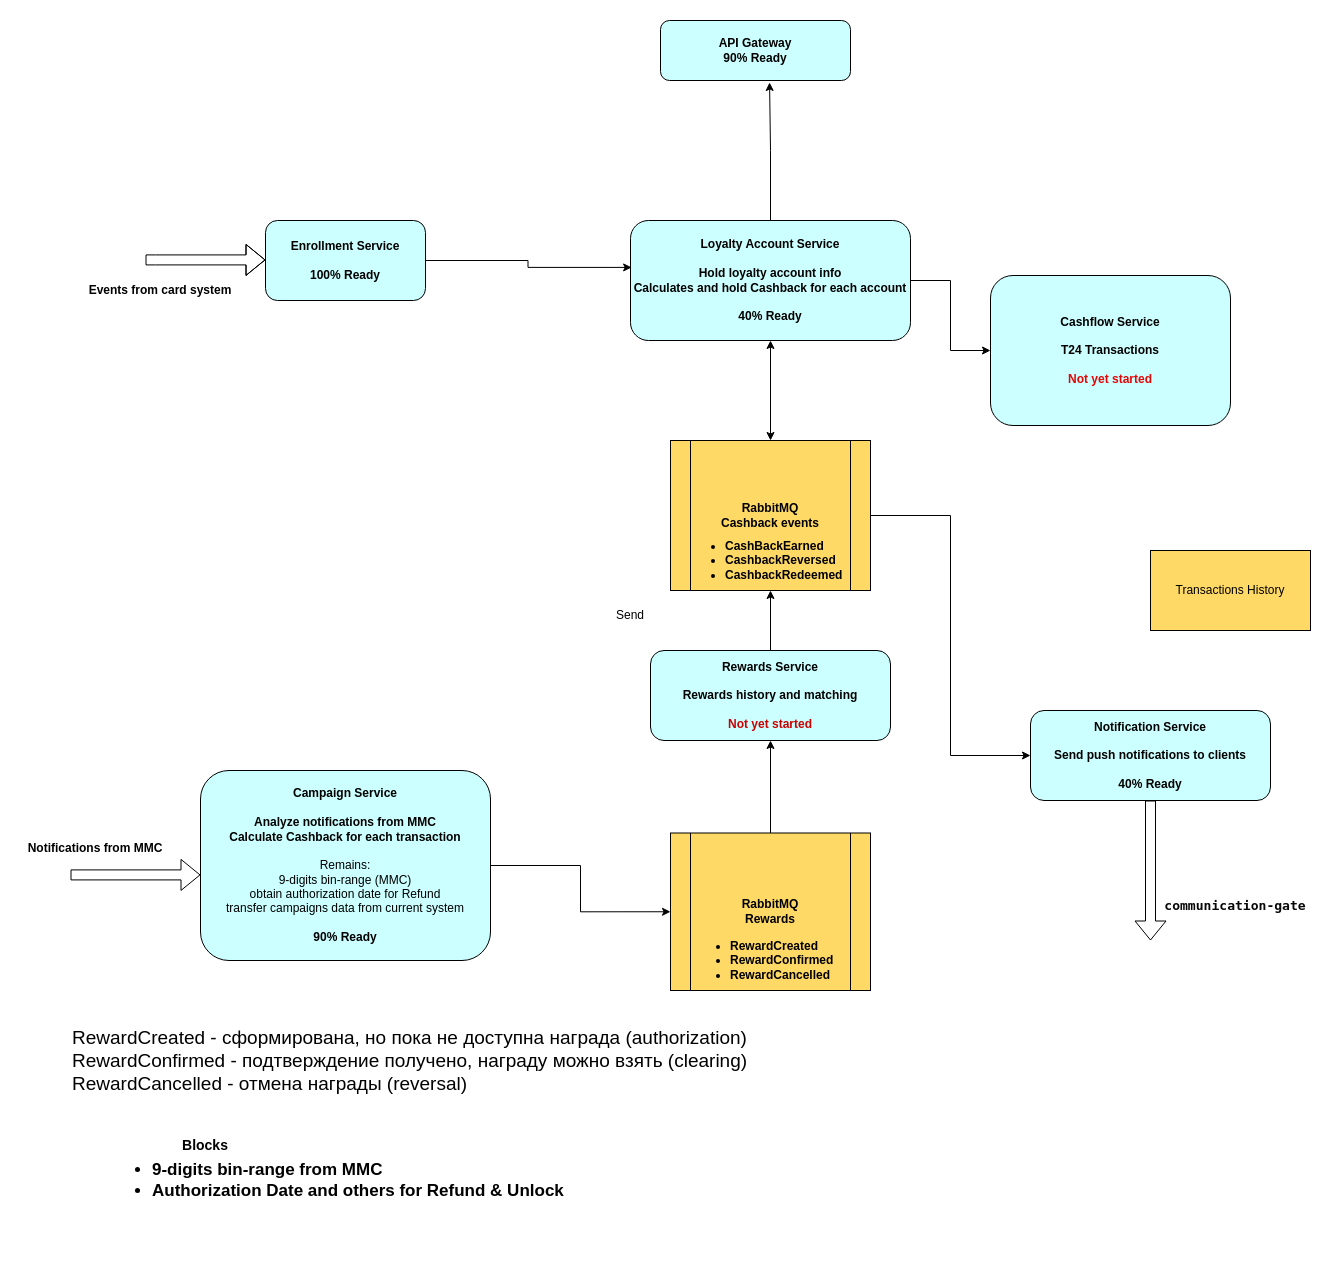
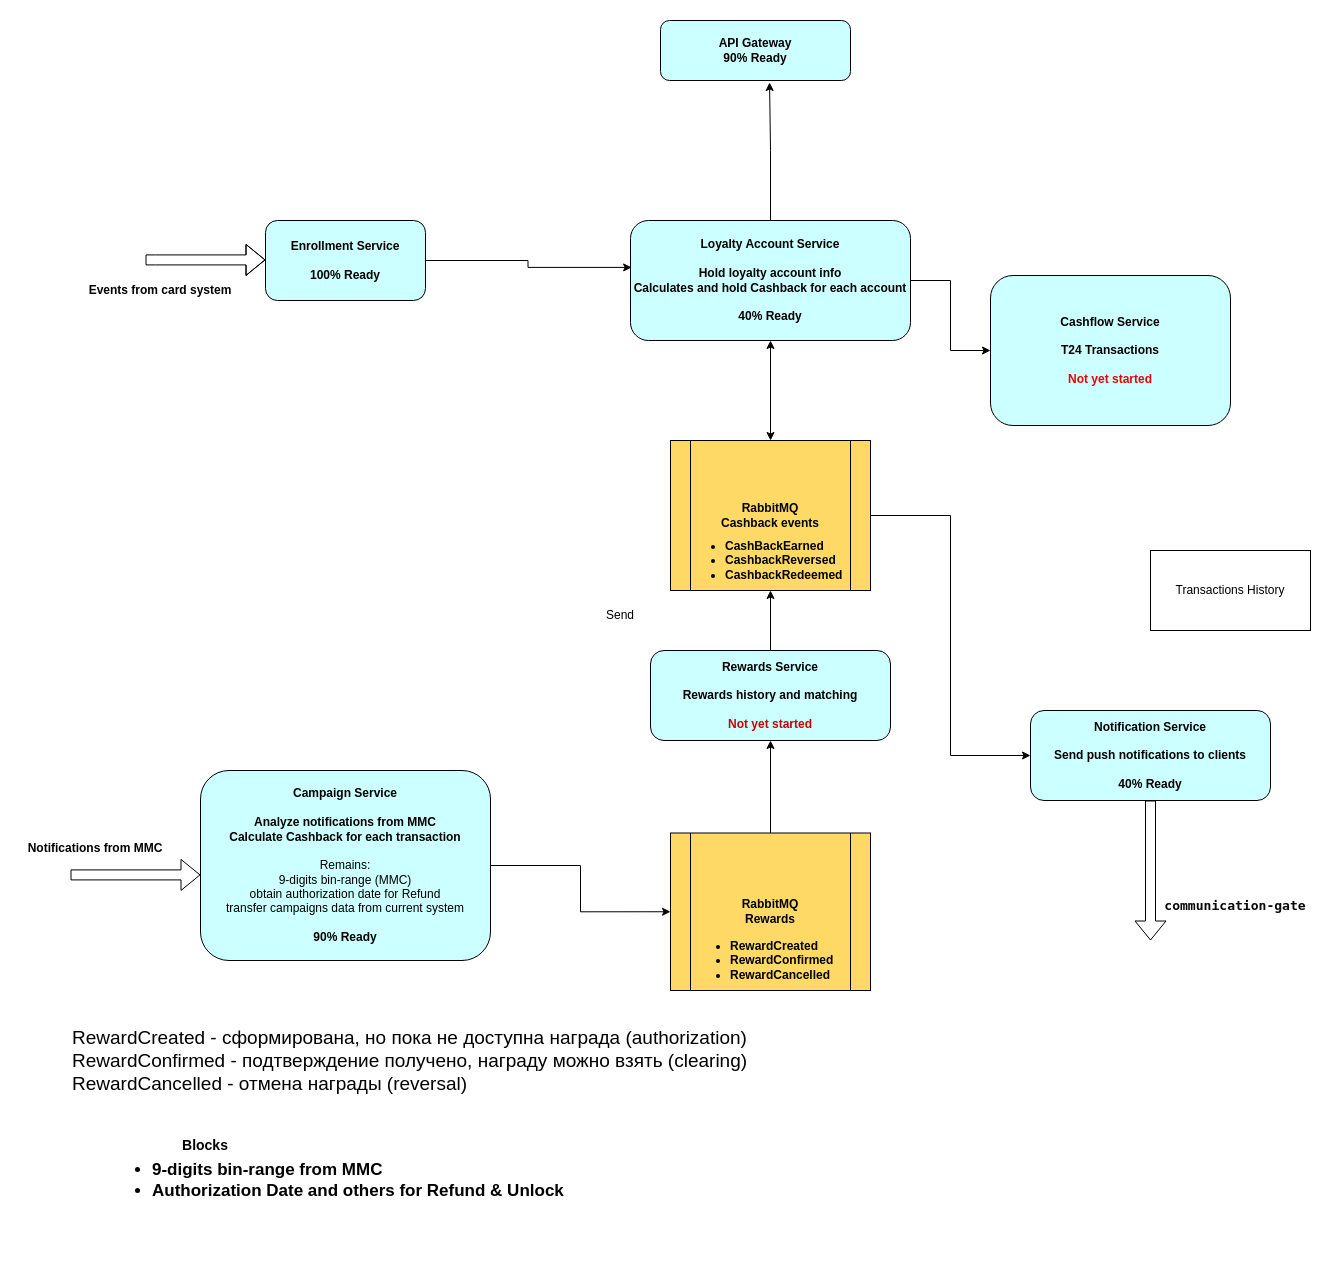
node "Transactions History": fillcolor #ffd966 -> #ffffff
node "Send": moved (631, 616) -> (621, 616)
